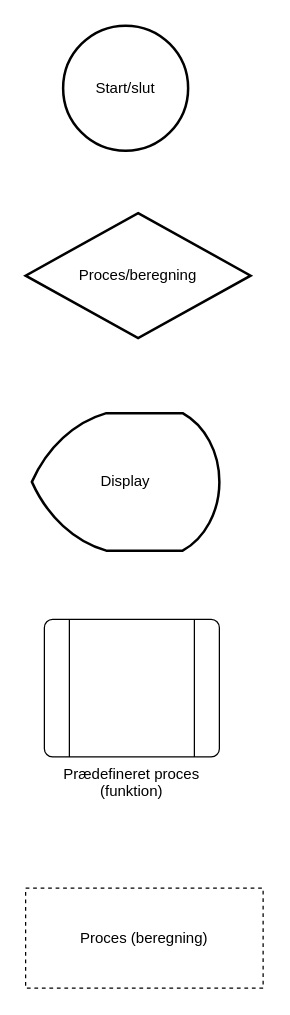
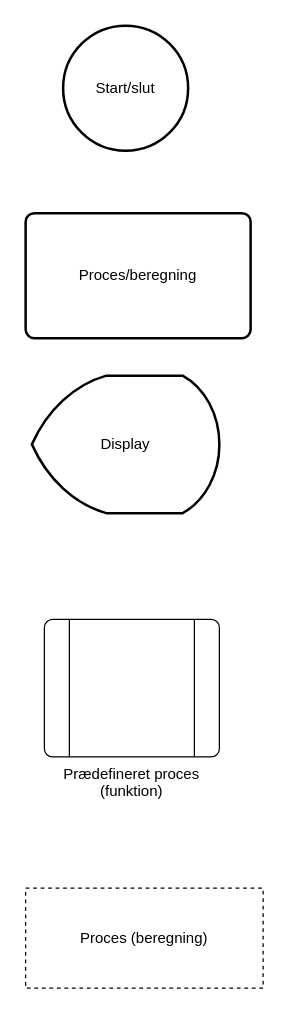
node "Proces/beregning": shape diamond -> rounded rectangle
node "Display": moved (126, 482) -> (126, 444)
